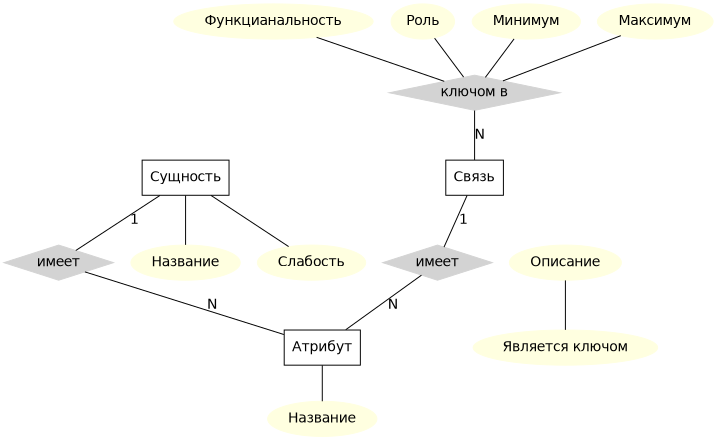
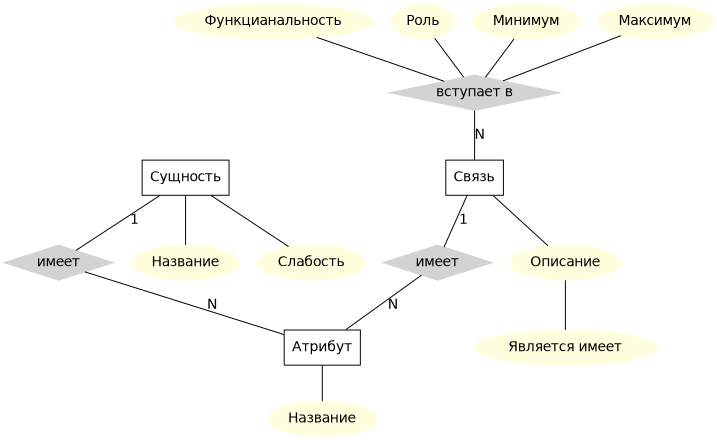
node "ключом в": label "ключом в" -> "вступает в"
edge "Связь" -- "Описание": added
node "Является ключом": label "Является ключом" -> "Является имеет"
